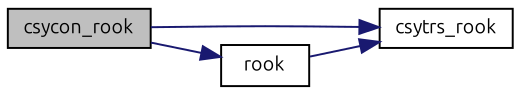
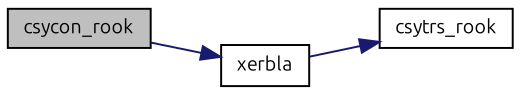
edge "csycon_rook" -> "csytrs_rook": removed
node "rook": label "rook" -> "xerbla"
